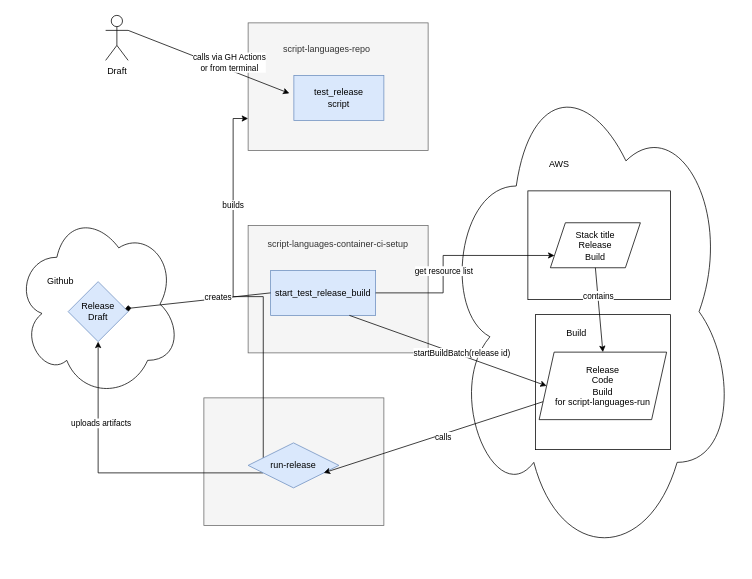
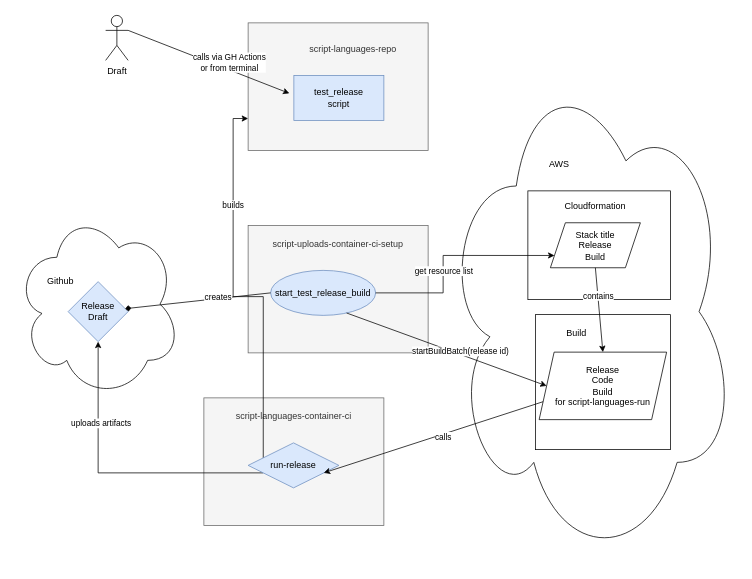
node "script-languages-repo": moved (327, 49) -> (353, 49)
node "Cloudformation": added
node "script-languages-container-ci-setup": label "script-languages-container-ci-setup" -> "script-uploads-container-ci-setup"
node "start_test_release_build": shape rectangle -> ellipse
node "script-languages-container-ci": added
